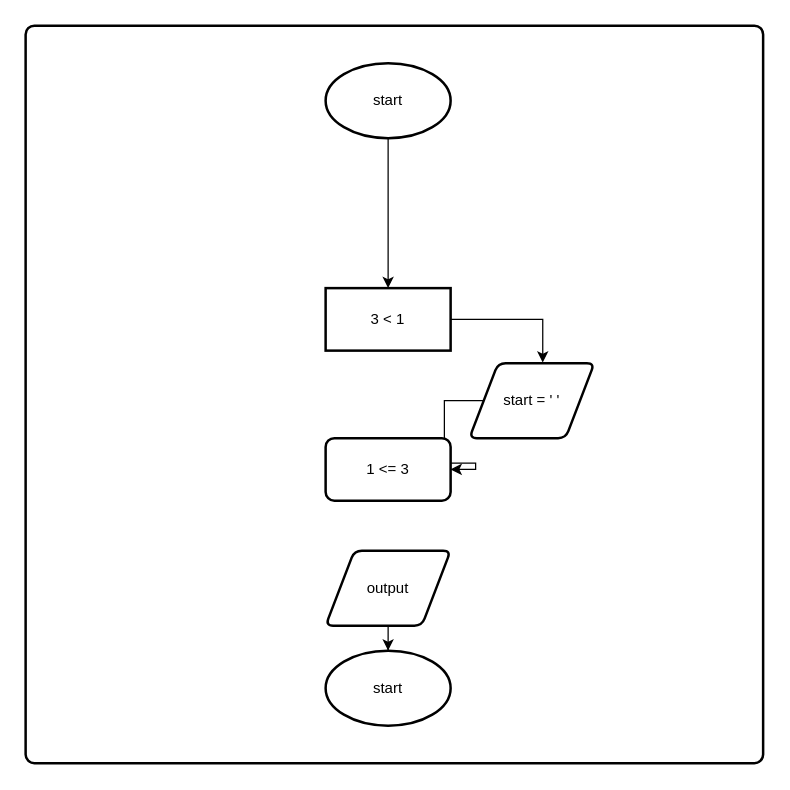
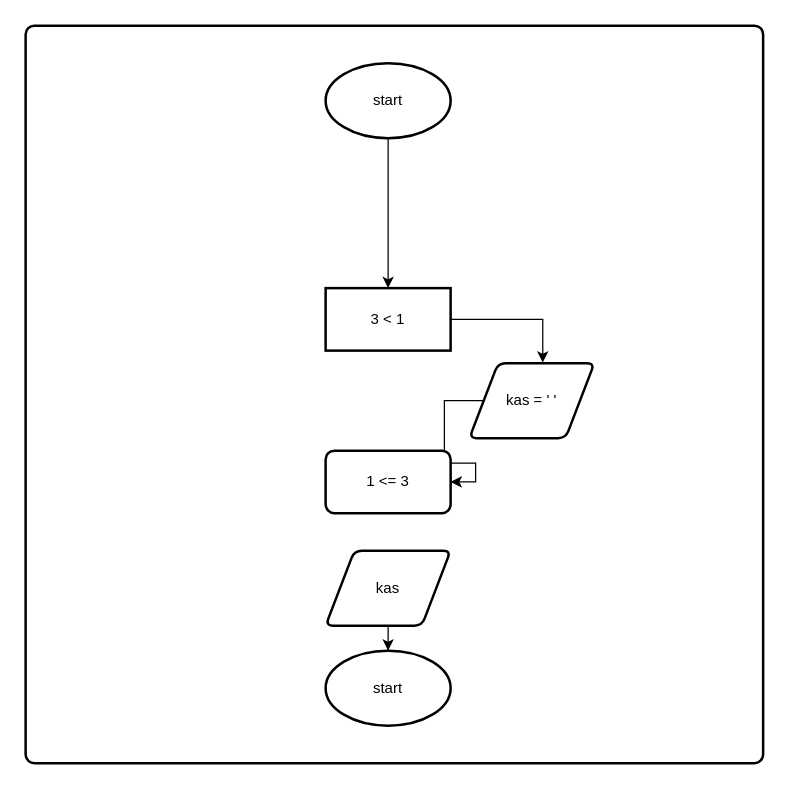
node "start = ' '": label "start = ' '" -> "kas = ' '"
node "1 <= 3": moved (388, 469) -> (388, 482)
node "output": label "output" -> "kas"
